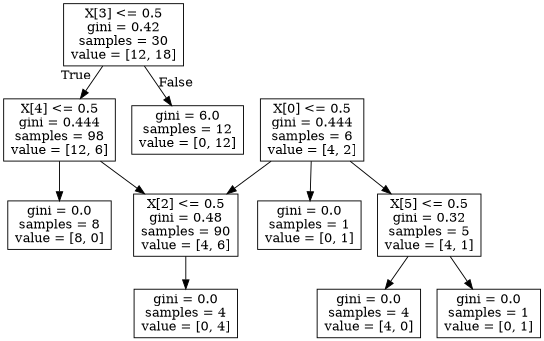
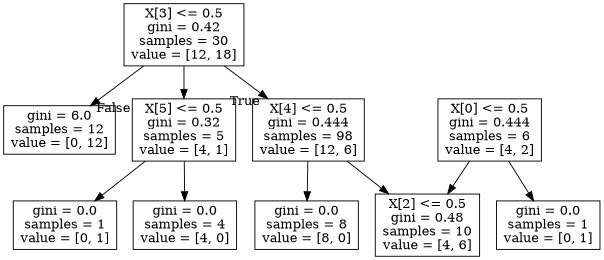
edge "X[0] <= 0.5 gini = 0.444 samples = 6 value = [4, 2]" -> "X[5] <= 0.5 gini = 0.32 samples = 5 value = [4, 1]": now "X[3] <= 0.5 gini = 0.42 samples = 30 value = [12, 18]" -> "X[5] <= 0.5 gini = 0.32 samples = 5 value = [4, 1]"
node "X[2] <= 0.5 gini = 0.48 samples = 90 value = [4, 6]": label "X[2] <= 0.5 gini = 0.48 samples = 90 value = [4, 6]" -> "X[2] <= 0.5 gini = 0.48 samples = 10 value = [4, 6]"
node "gini = 0.0 samples = 4 value = [0, 4]": removed
